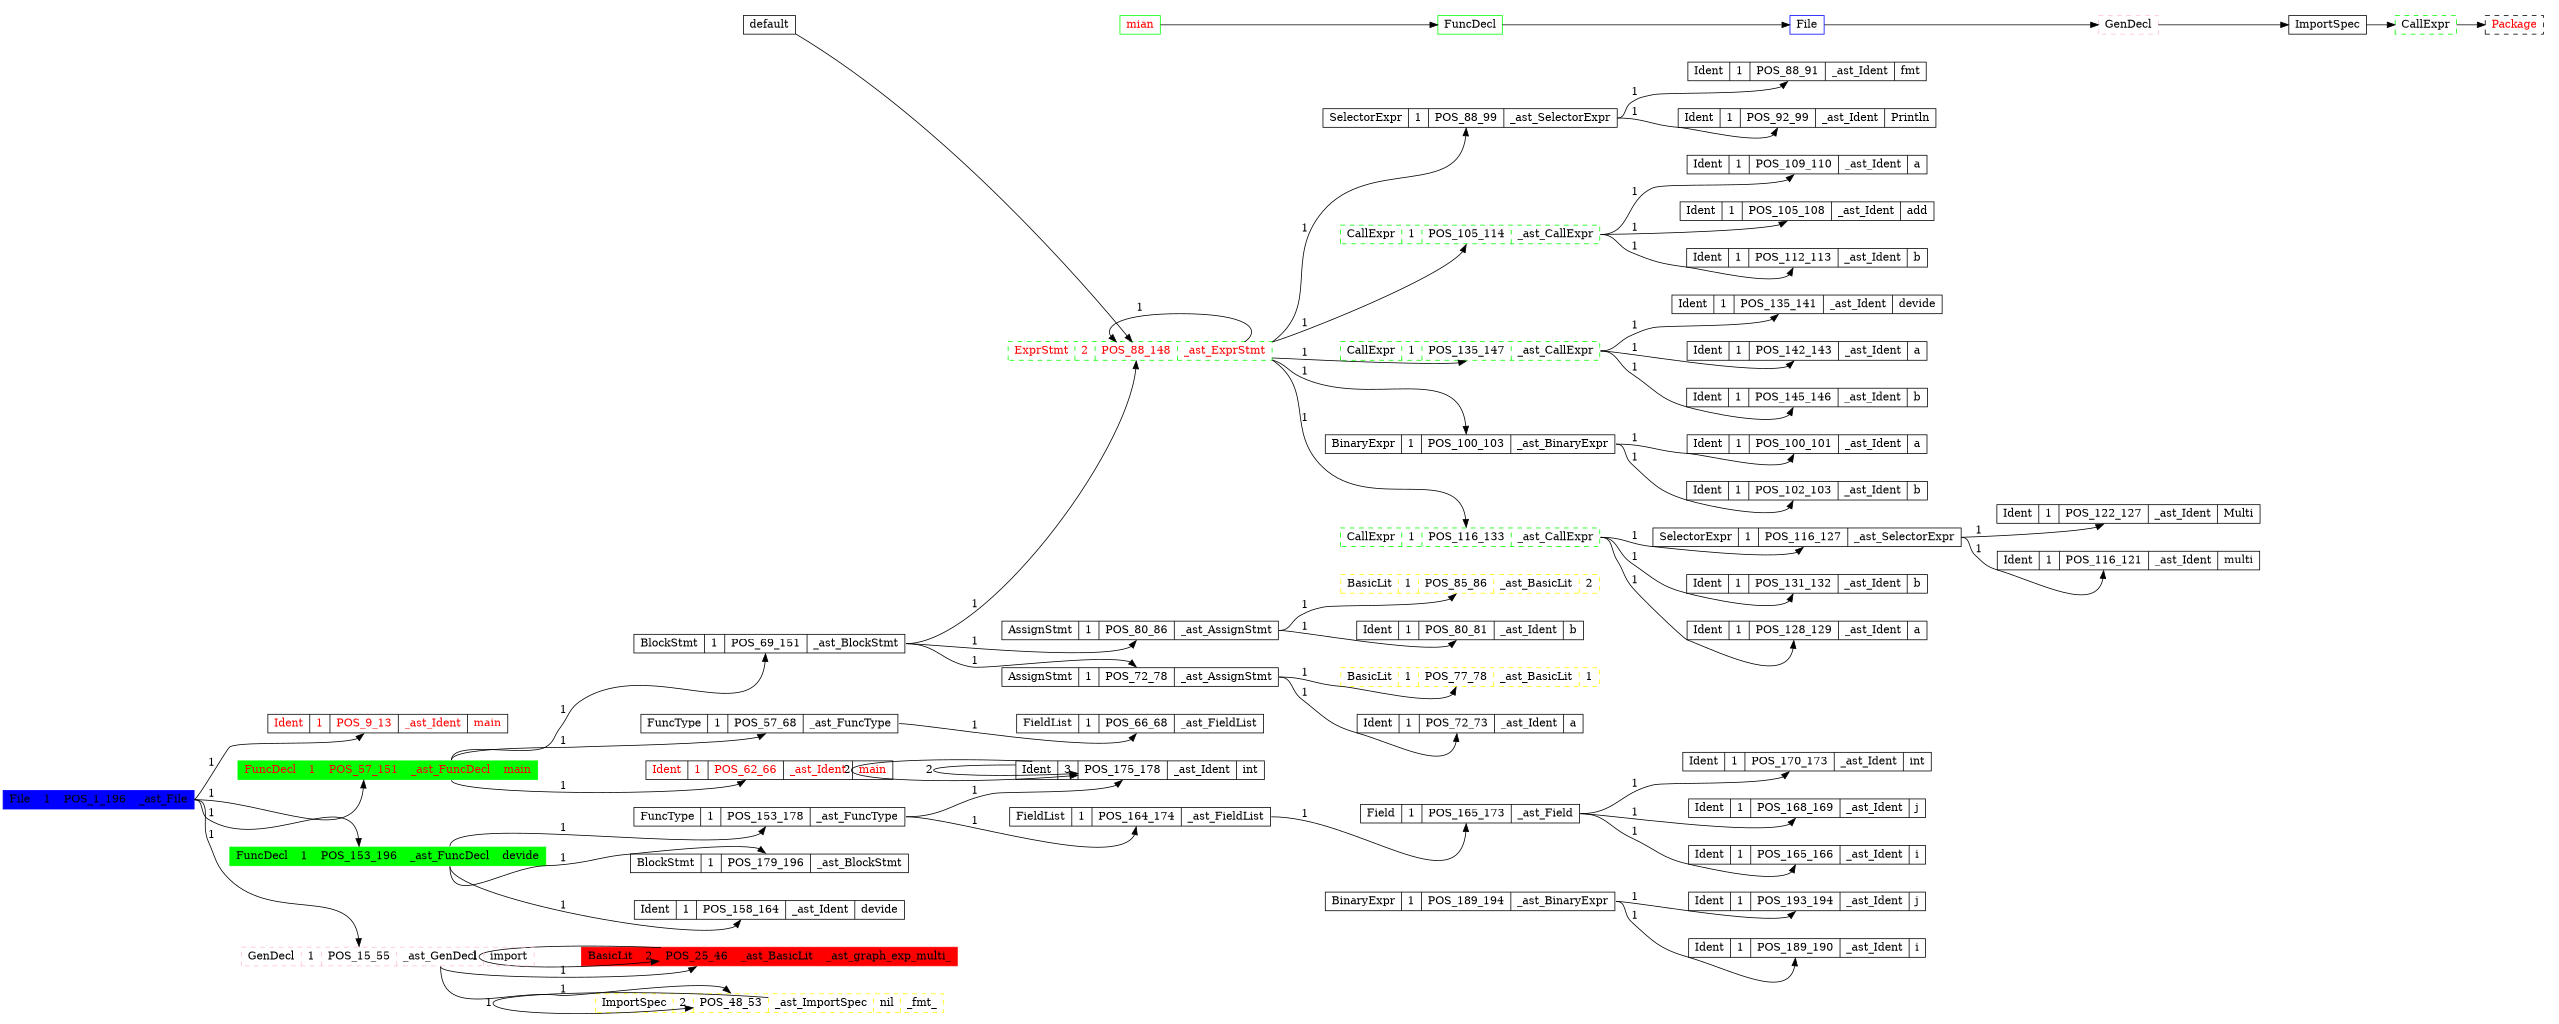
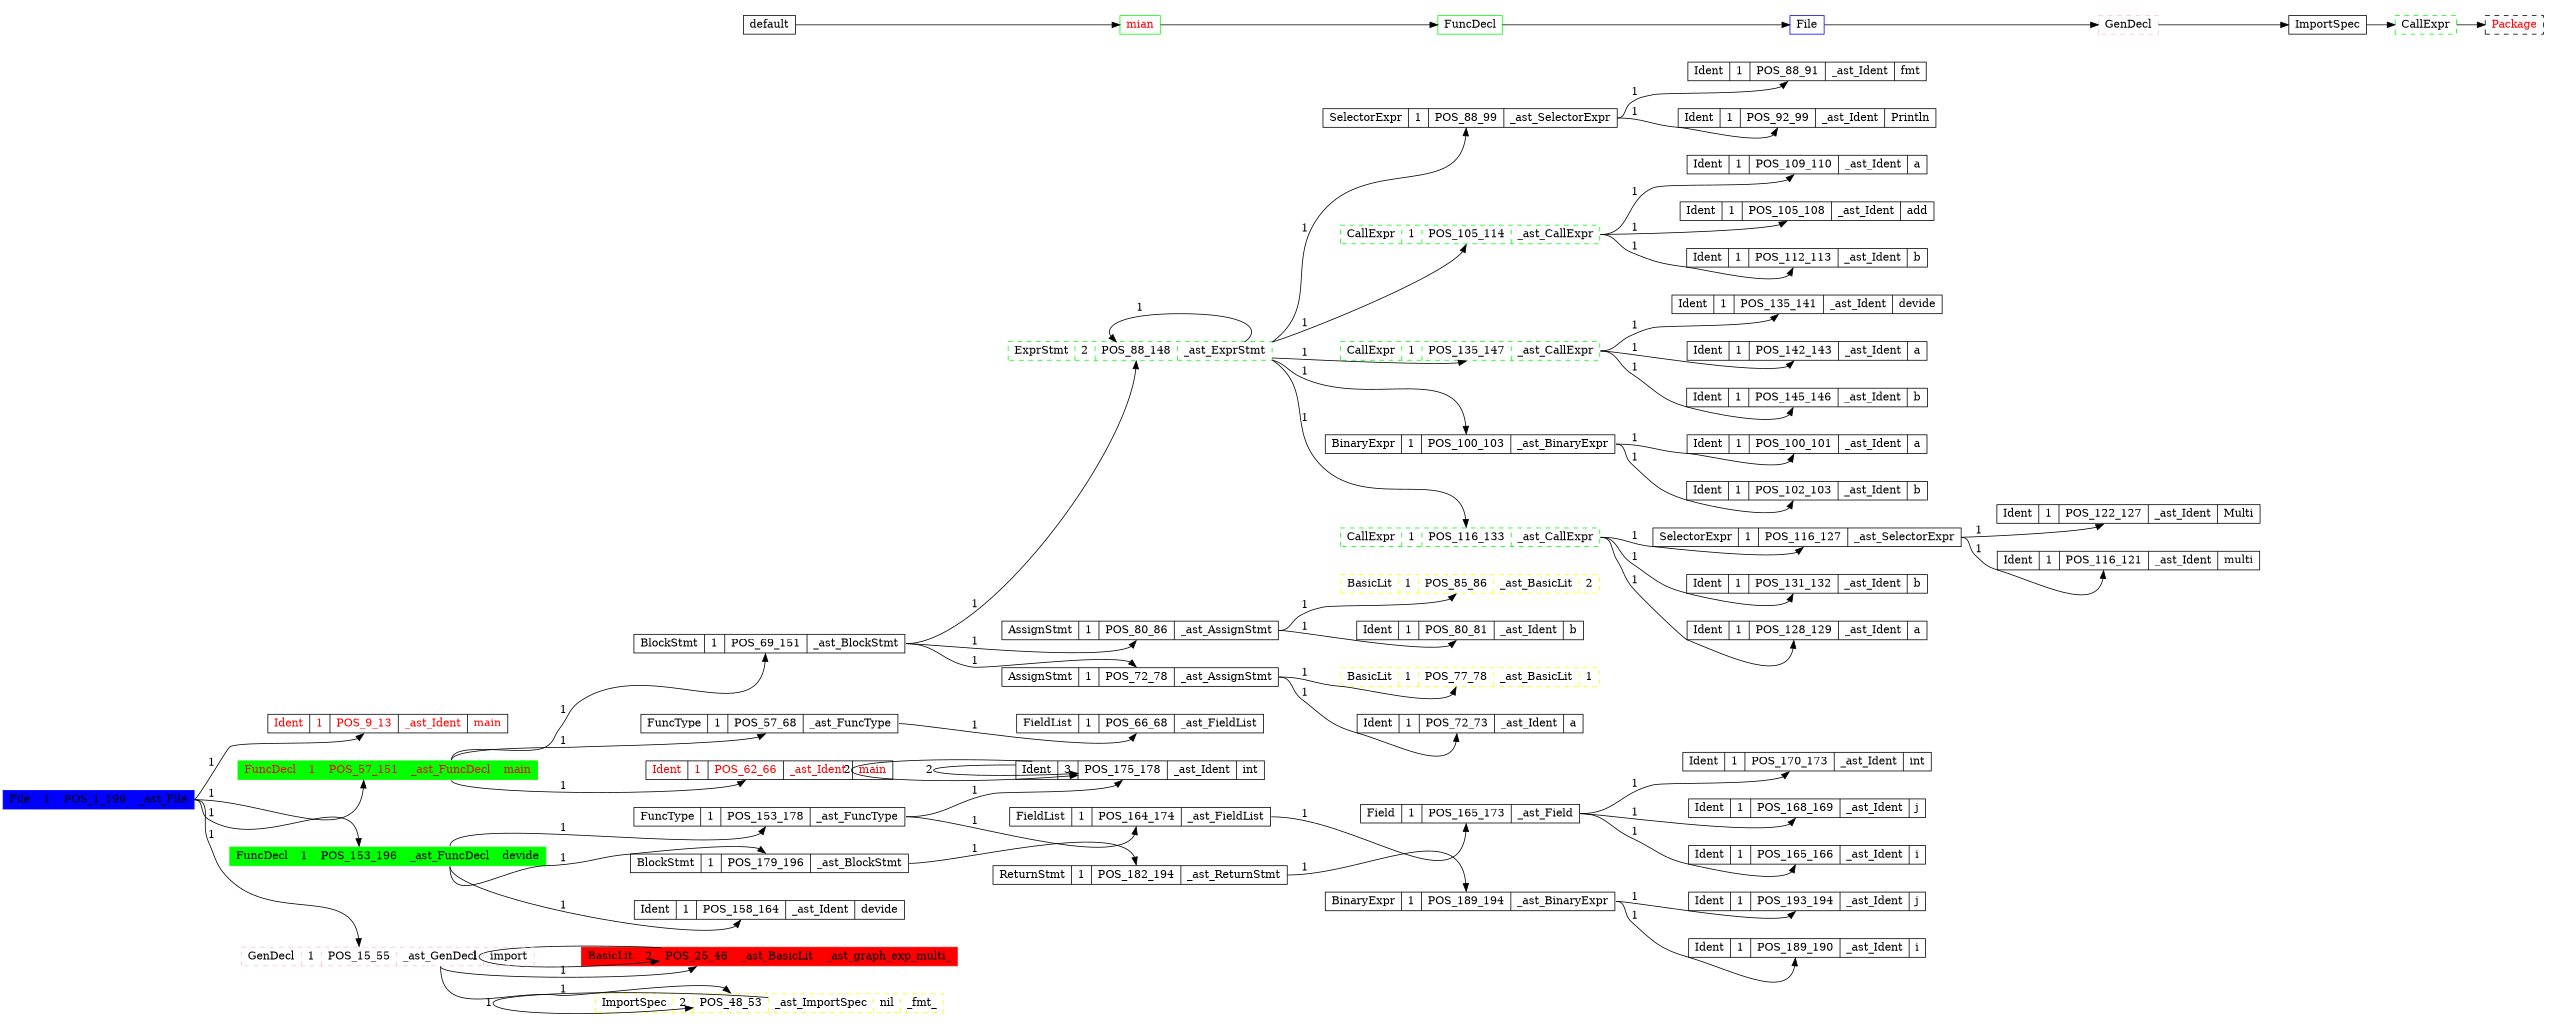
edge "default" -> "ExprStmt": now "default" -> "mian"
node "ExprStmt": fontcolor red -> black
node "ReturnStmt": added
